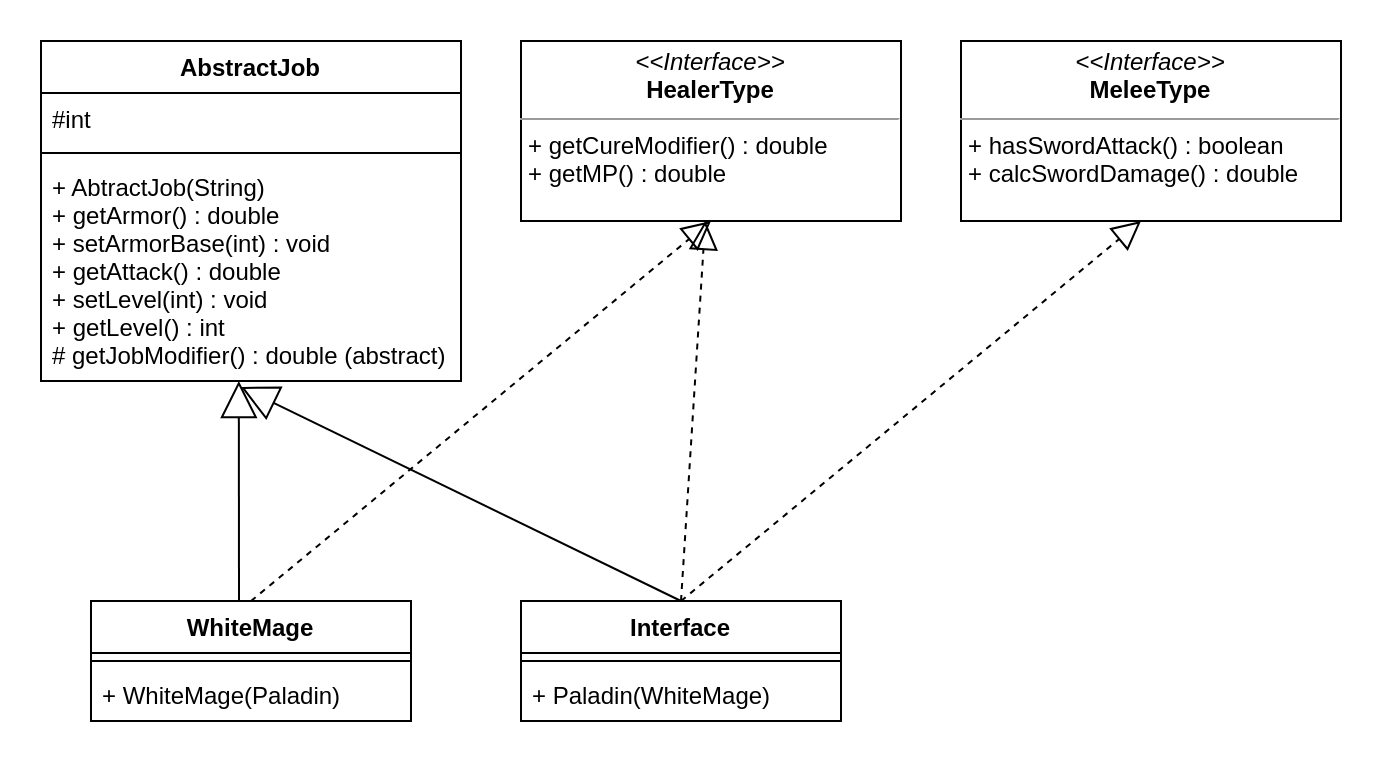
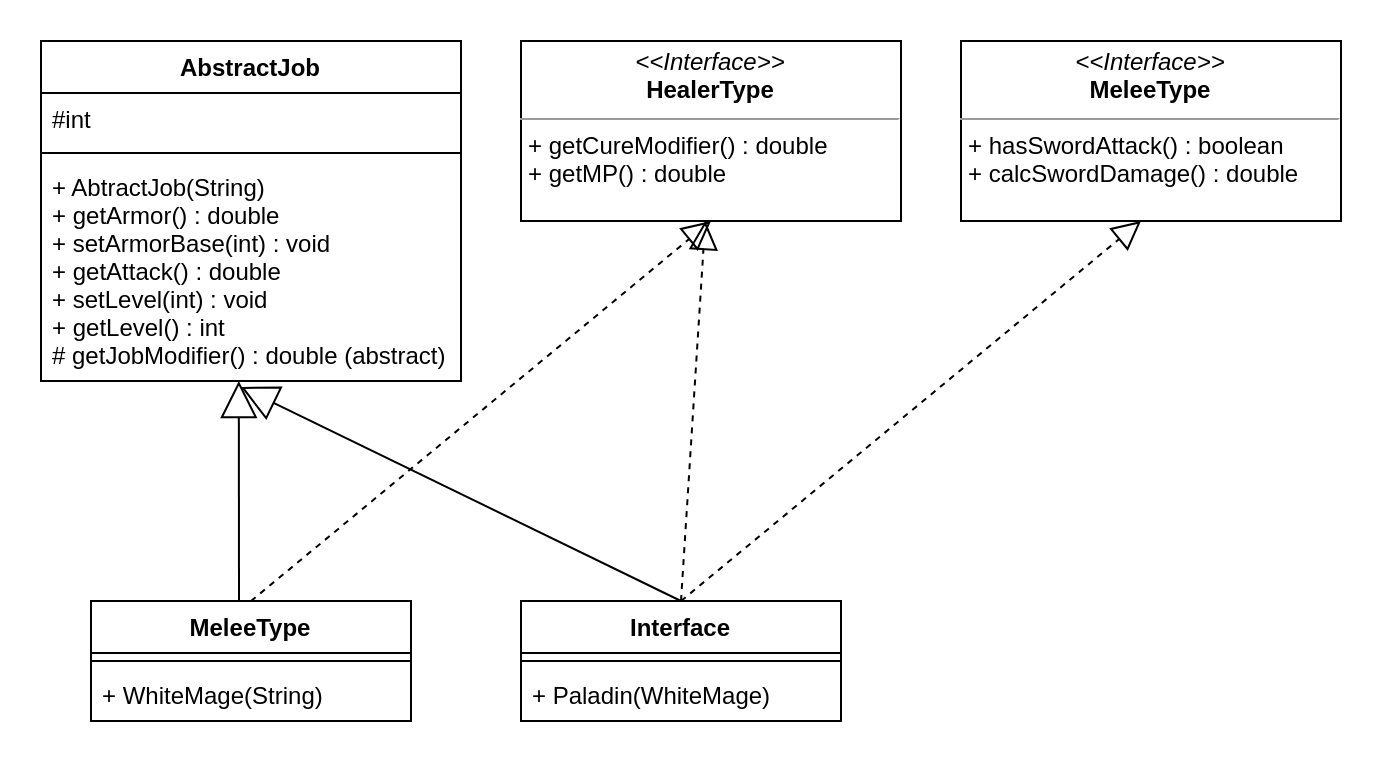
node "WhiteMage": label "WhiteMage" -> "MeleeType"
node "+ WhiteMage(Paladin)": label "+ WhiteMage(Paladin)" -> "+ WhiteMage(String)"
